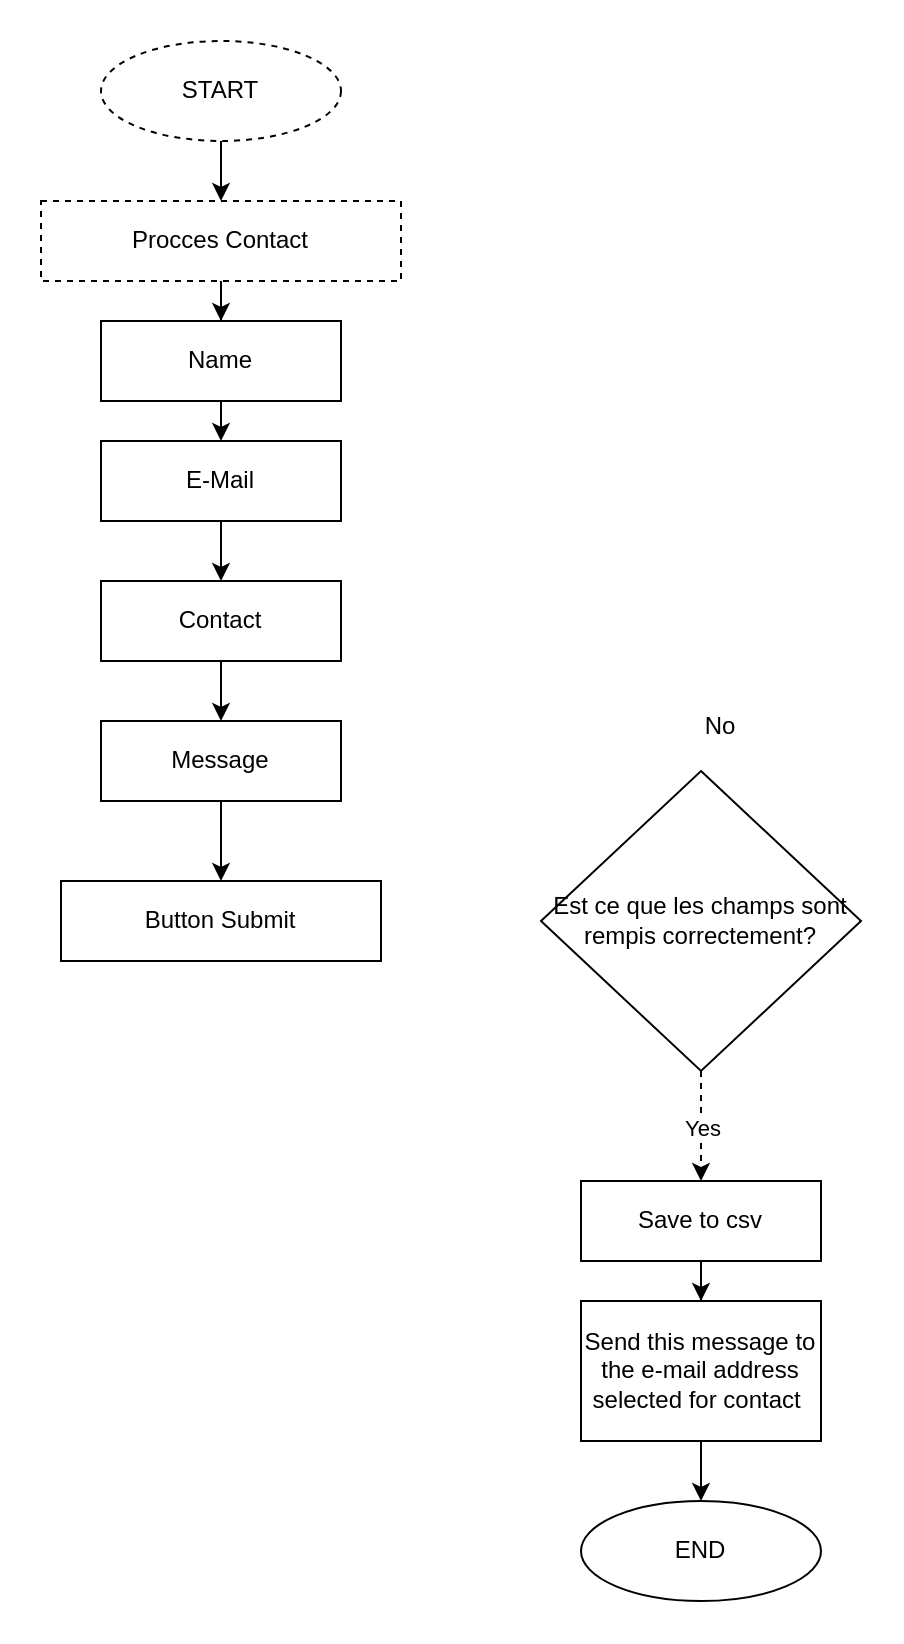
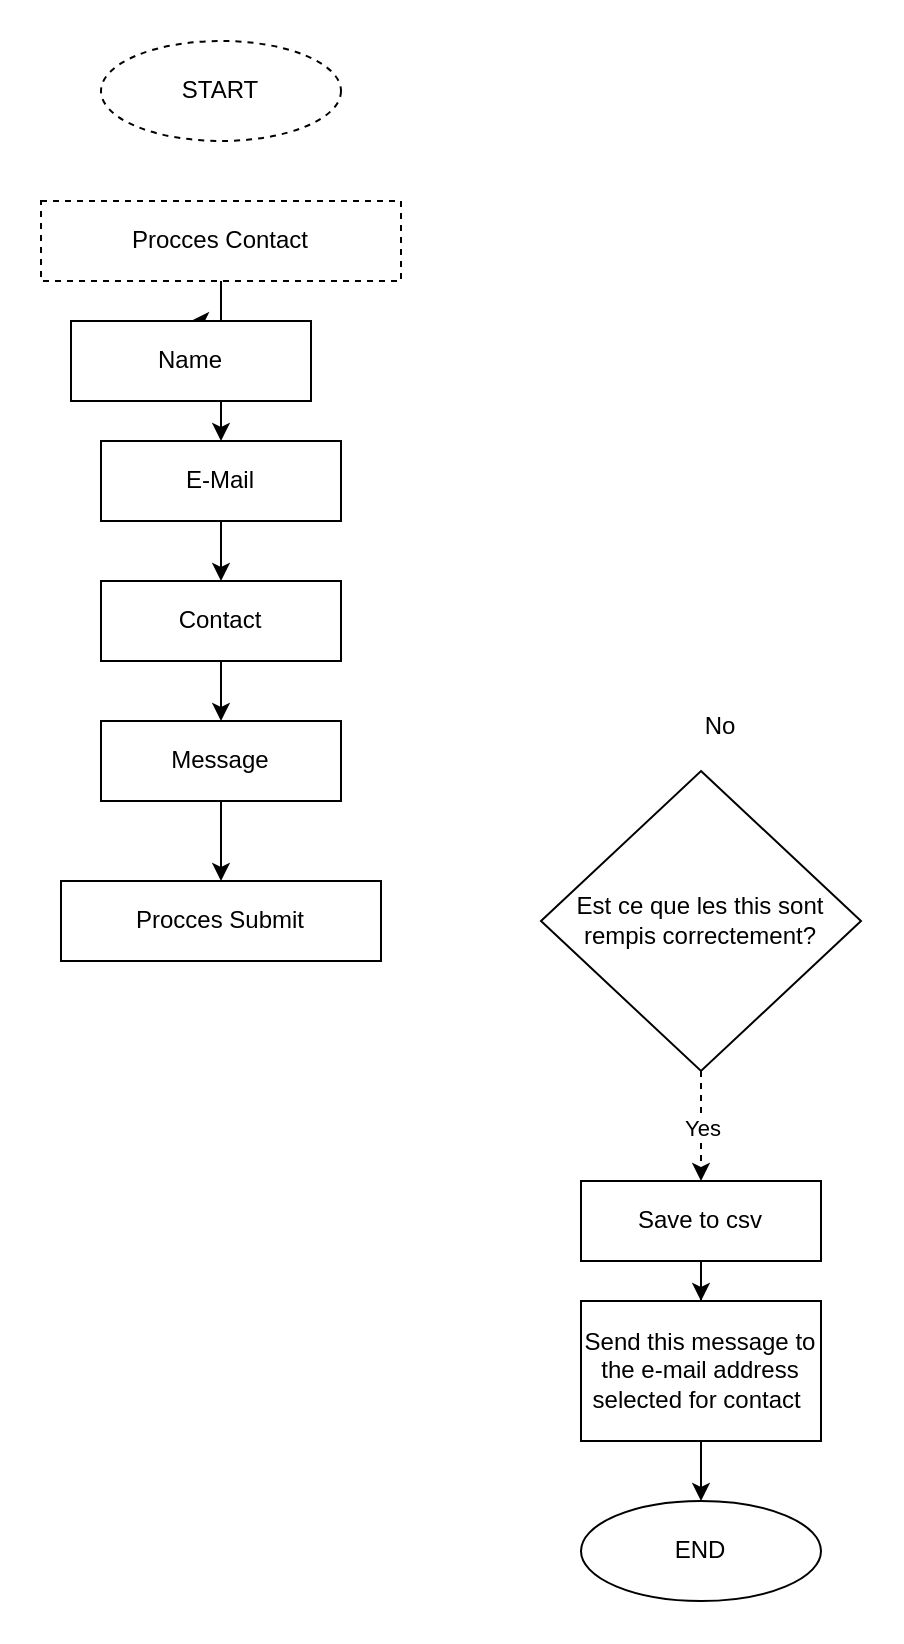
edge "START" -> "Procces Contact": removed
node "Name": moved (221, 361) -> (191, 361)
node "Button Submit": label "Button Submit" -> "Procces Submit"
node "Est ce que les champs sont rempis correctement?": label "Est ce que les champs sont rempis correctement?" -> "Est ce que les this sont rempis correctement?"
